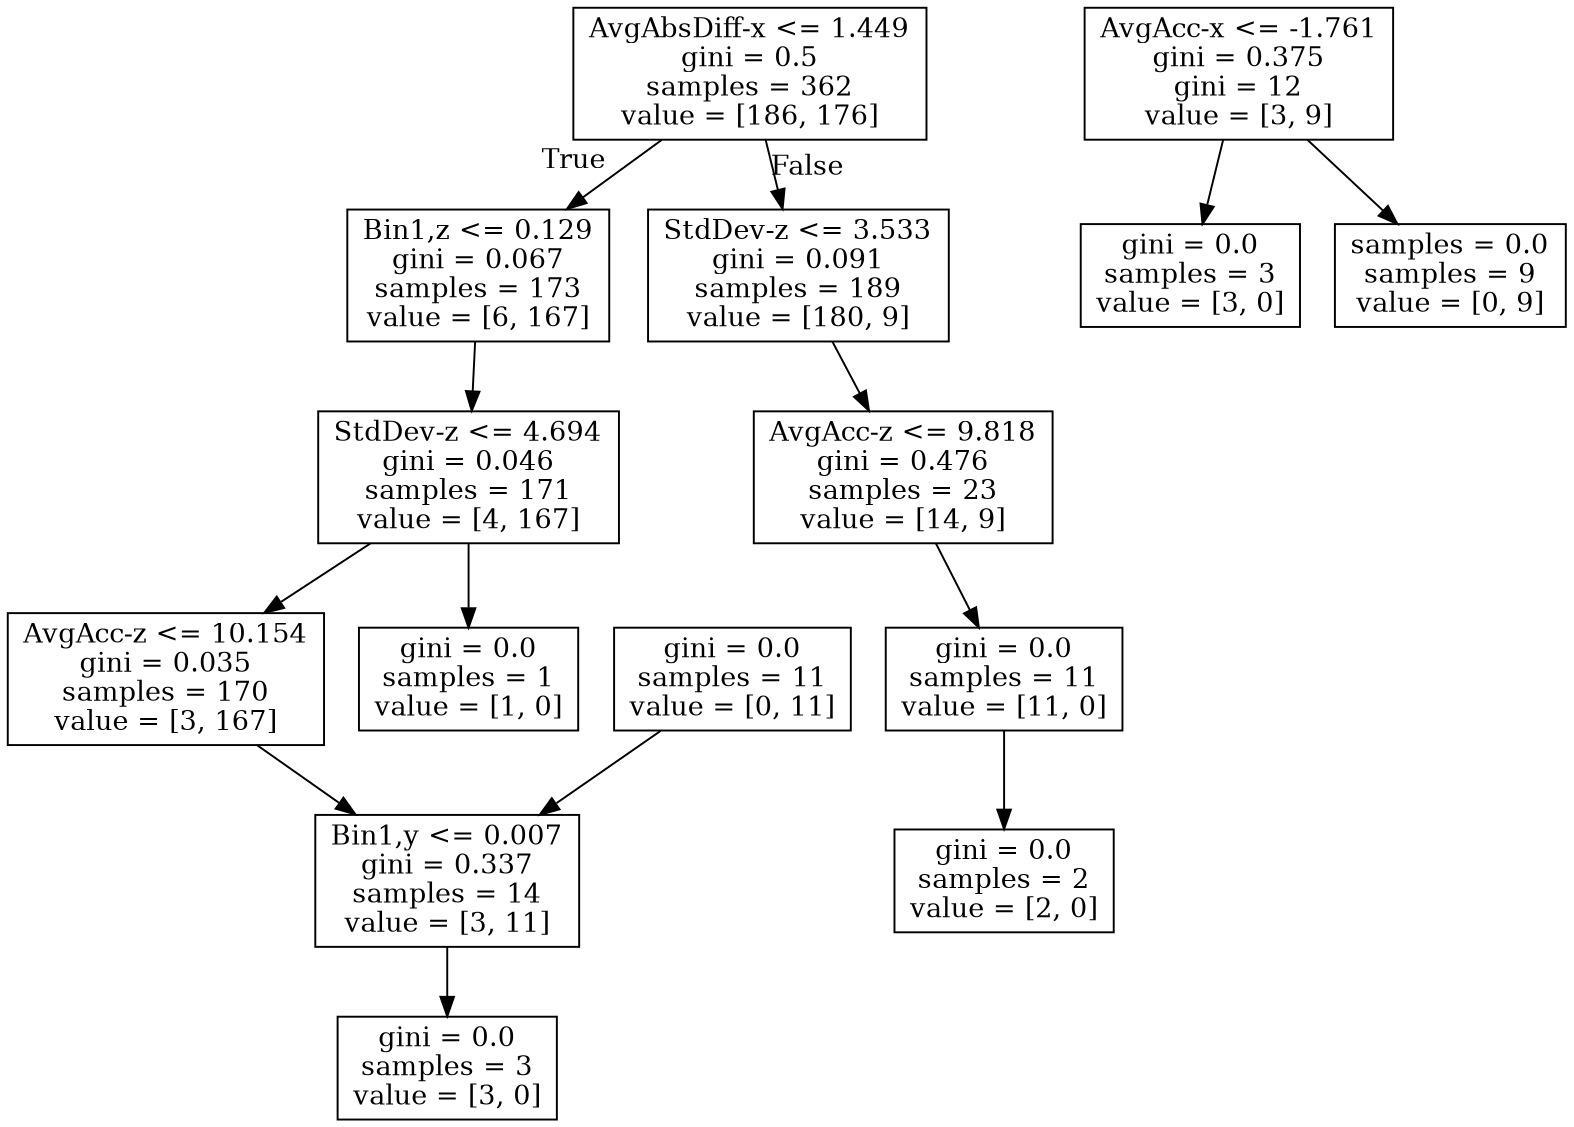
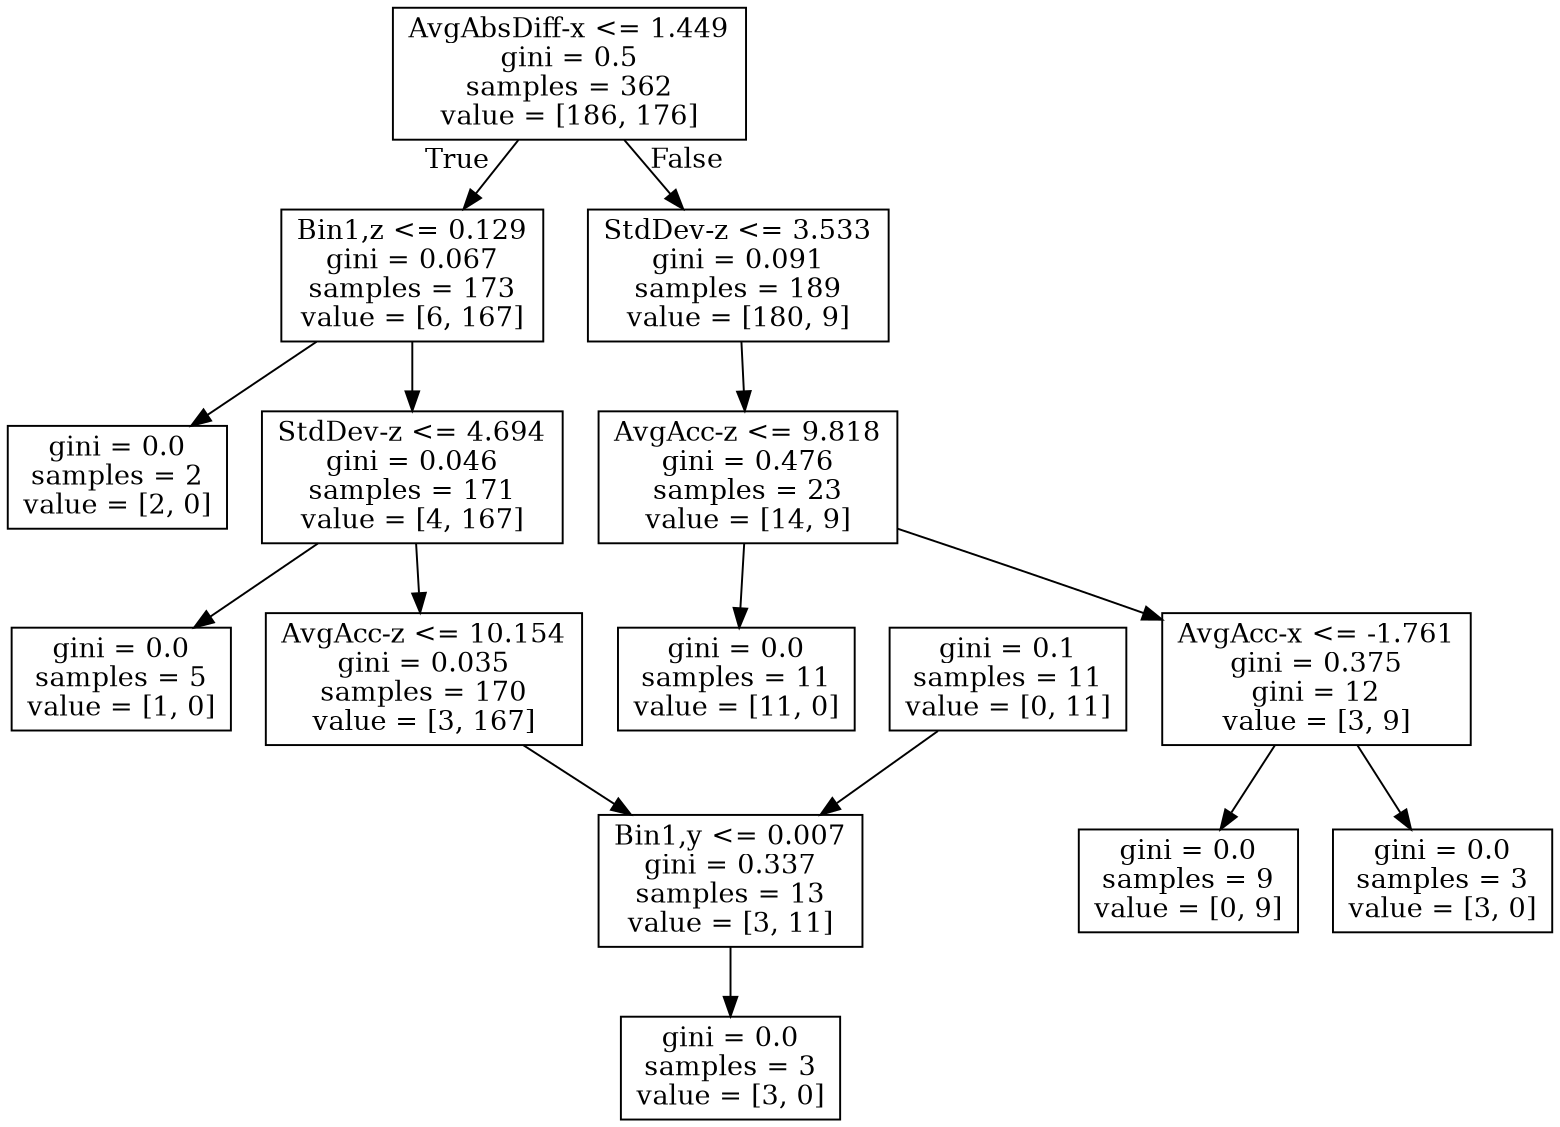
node "samples = 0.0 samples = 9 value = [0, 9]": label "samples = 0.0 samples = 9 value = [0, 9]" -> "gini = 0.0 samples = 9 value = [0, 9]"
edge "AvgAcc-z <= 9.818 gini = 0.476 samples = 23 value = [14, 9]" -> "AvgAcc-x <= -1.761 gini = 0.375 gini = 12 value = [3, 9]": added
node "gini = 0.0 samples = 1 value = [1, 0]": label "gini = 0.0 samples = 1 value = [1, 0]" -> "gini = 0.0 samples = 5 value = [1, 0]"
node "gini = 0.0 samples = 11 value = [0, 11]": label "gini = 0.0 samples = 11 value = [0, 11]" -> "gini = 0.1 samples = 11 value = [0, 11]"
edge "gini = 0.0 samples = 11 value = [11, 0]" -> "gini = 0.0 samples = 2 value = [2, 0]": now "Bin1,z <= 0.129 gini = 0.067 samples = 173 value = [6, 167]" -> "gini = 0.0 samples = 2 value = [2, 0]"
node "Bin1,y <= 0.007 gini = 0.337 samples = 14 value = [3, 11]": label "Bin1,y <= 0.007 gini = 0.337 samples = 14 value = [3, 11]" -> "Bin1,y <= 0.007 gini = 0.337 samples = 13 value = [3, 11]"
